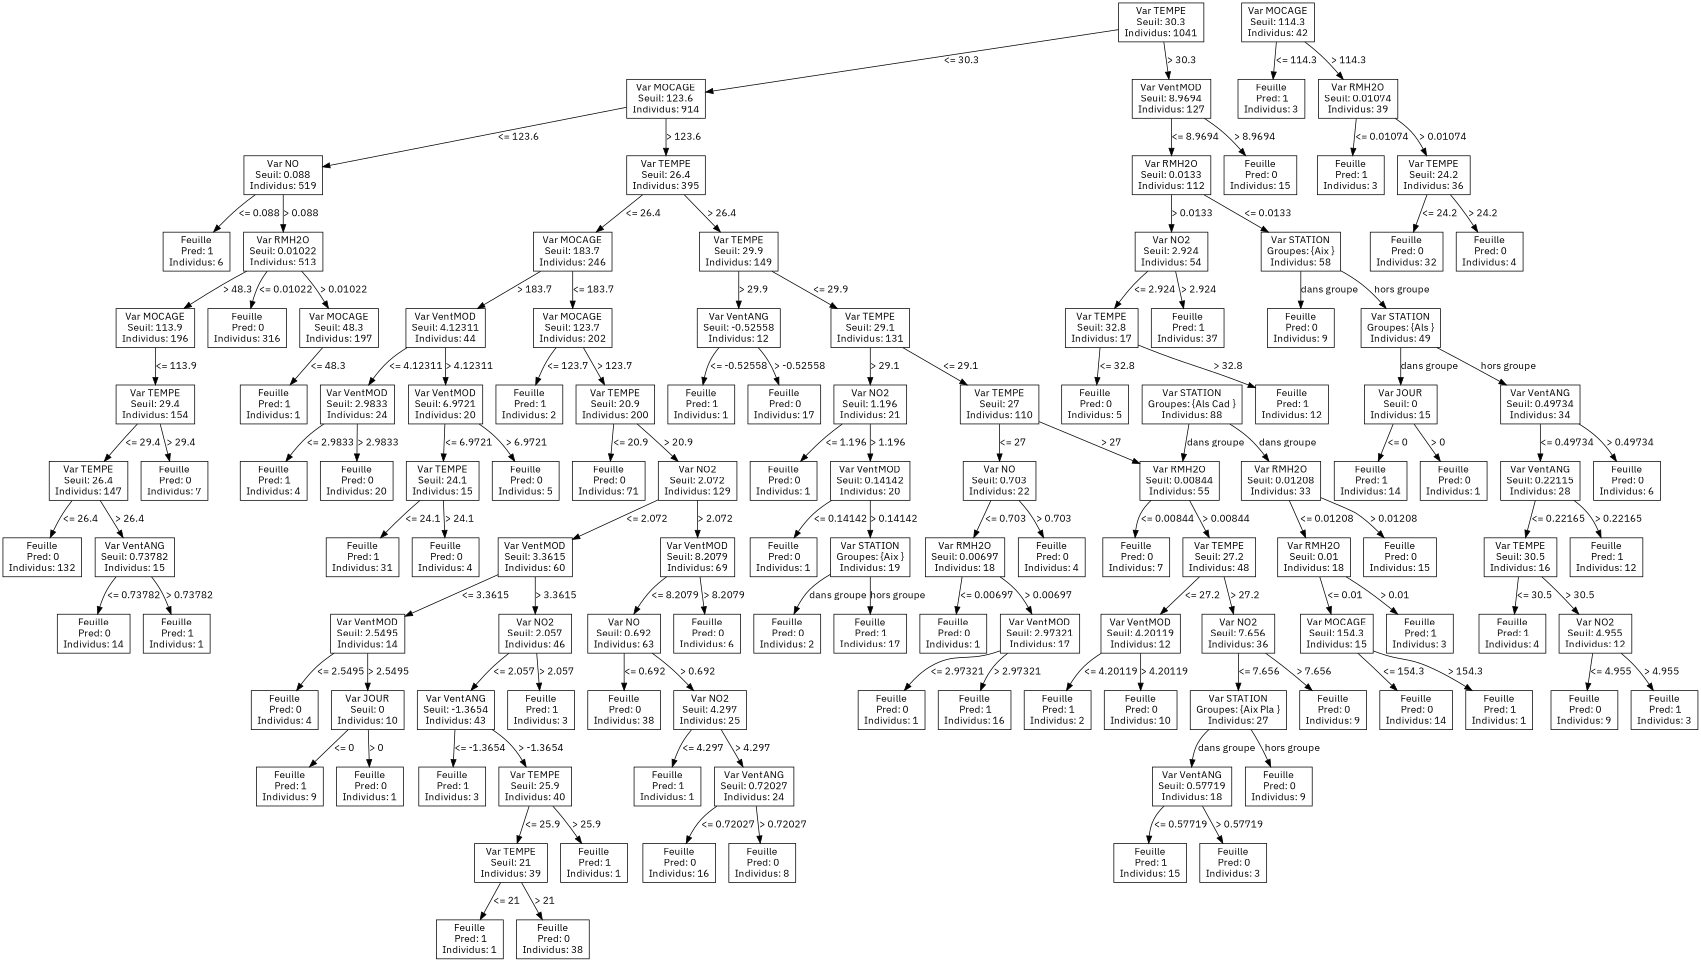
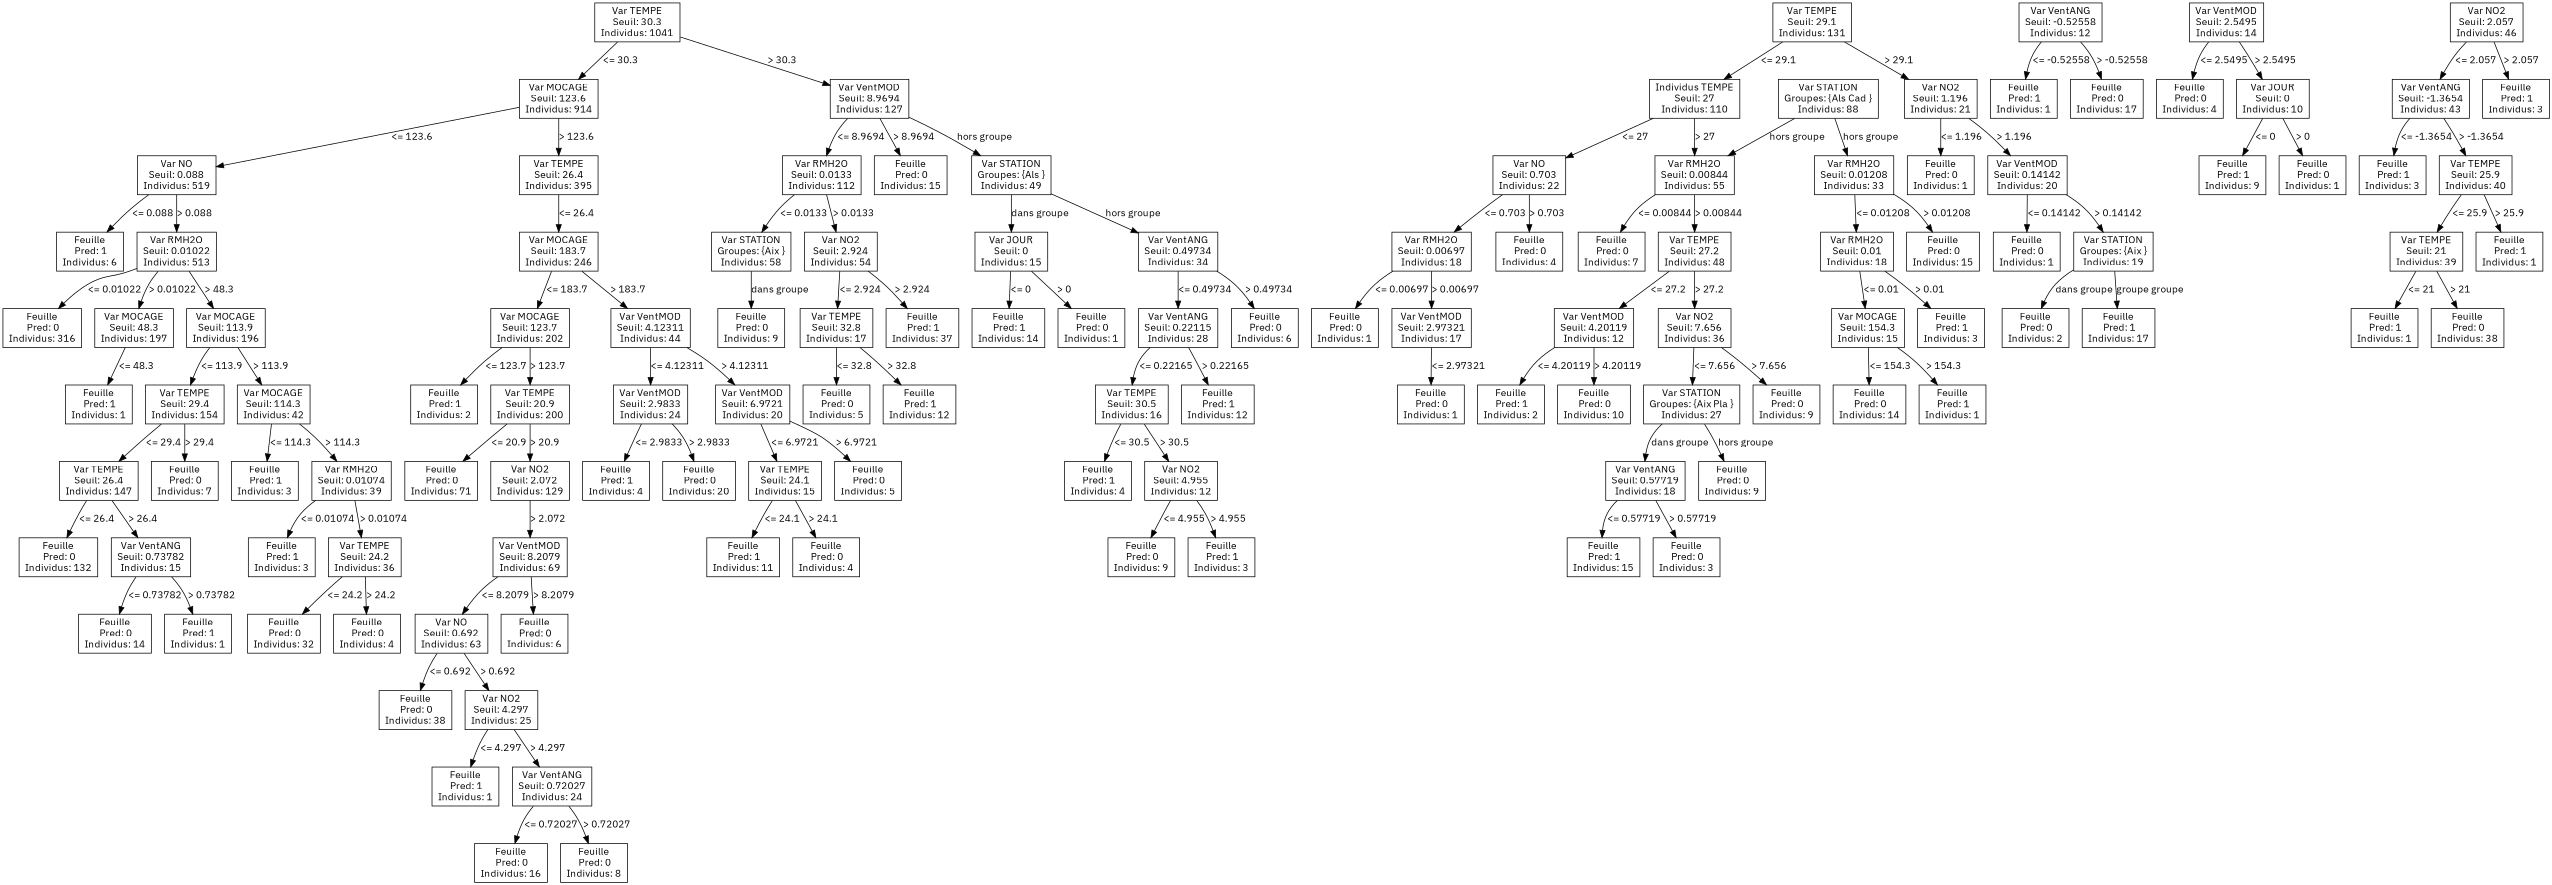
node "Var TEMPE Seuil: 29.9 Individus: 149": removed
edge "Var STATION Groupes: {Aix } Individus: 58" -> "Var STATION Groupes: {Als } Individus: 49": now "Var VentMOD Seuil: 8.9694 Individus: 127" -> "Var STATION Groupes: {Als } Individus: 49"
edge "Var MOCAGE Seuil: 113.9 Individus: 196" -> "Var MOCAGE Seuil: 114.3 Individus: 42": added, label "> 113.9"
node "Var TEMPE Seuil: 27 Individus: 110": label "Var TEMPE Seuil: 27 Individus: 110" -> "Individus TEMPE Seuil: 27 Individus: 110"
edge "Var STATION Groupes: {Als Cad } Individus: 88" -> "Var RMH2O Seuil: 0.00844 Individus: 55": label "dans groupe" -> "hors groupe"
edge "Var STATION Groupes: {Als Cad } Individus: 88" -> "Var RMH2O Seuil: 0.01208 Individus: 33": label "dans groupe" -> "hors groupe"
node "Feuille Pred: 1 Individus: 31": label "Feuille Pred: 1 Individus: 31" -> "Feuille Pred: 1 Individus: 11"
node "Var VentMOD Seuil: 3.3615 Individus: 60": removed
edge "Var STATION Groupes: {Aix } Individus: 19" -> "Feuille Pred: 1 Individus: 17": label "hors groupe" -> "groupe groupe"
node "Feuille Pred: 1 Individus: 16": removed
